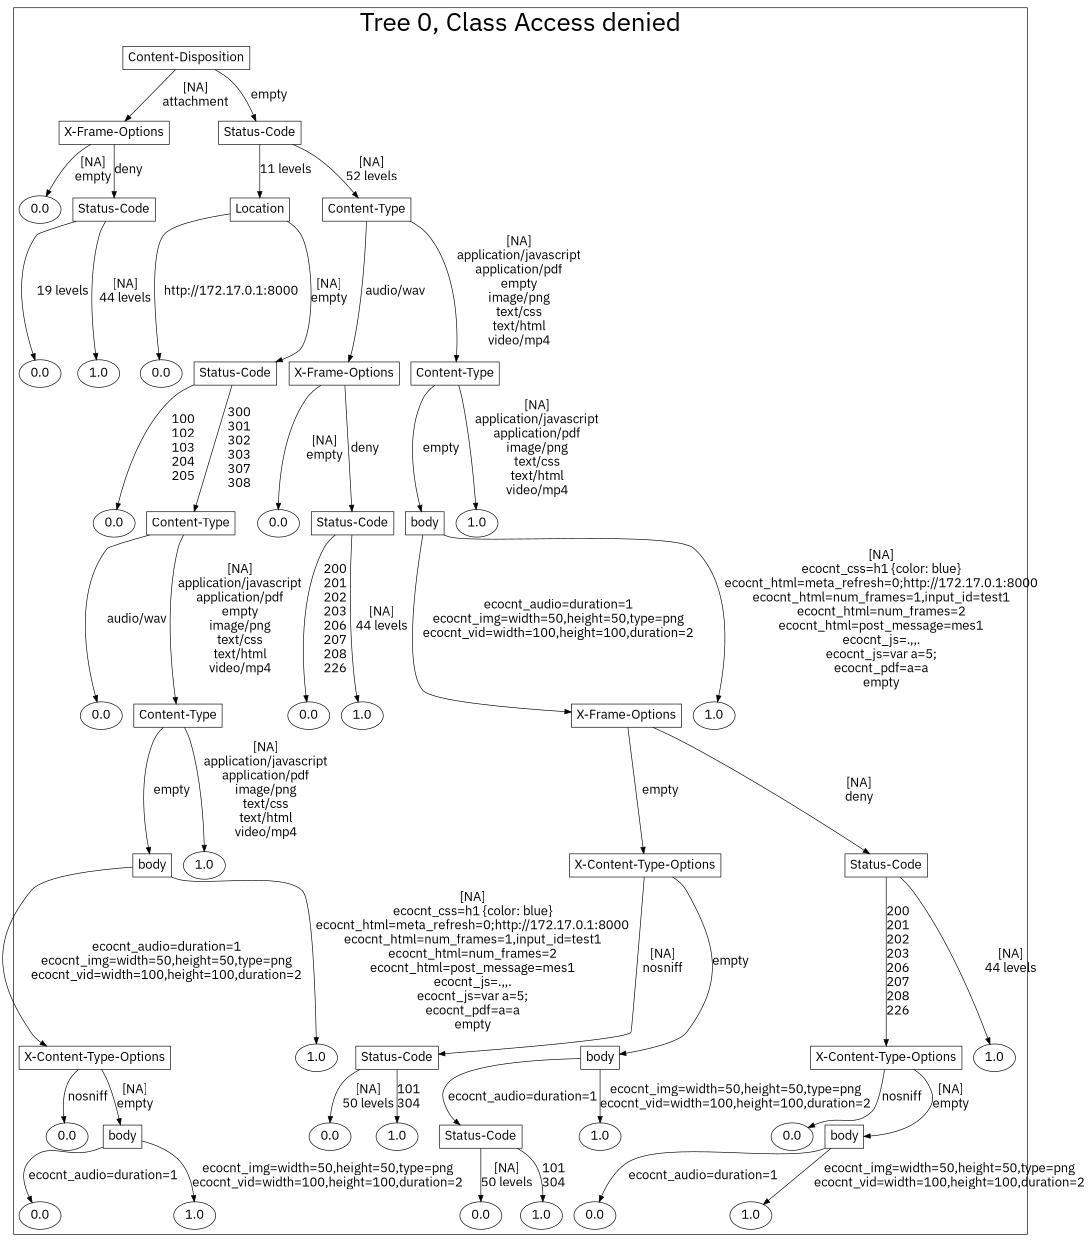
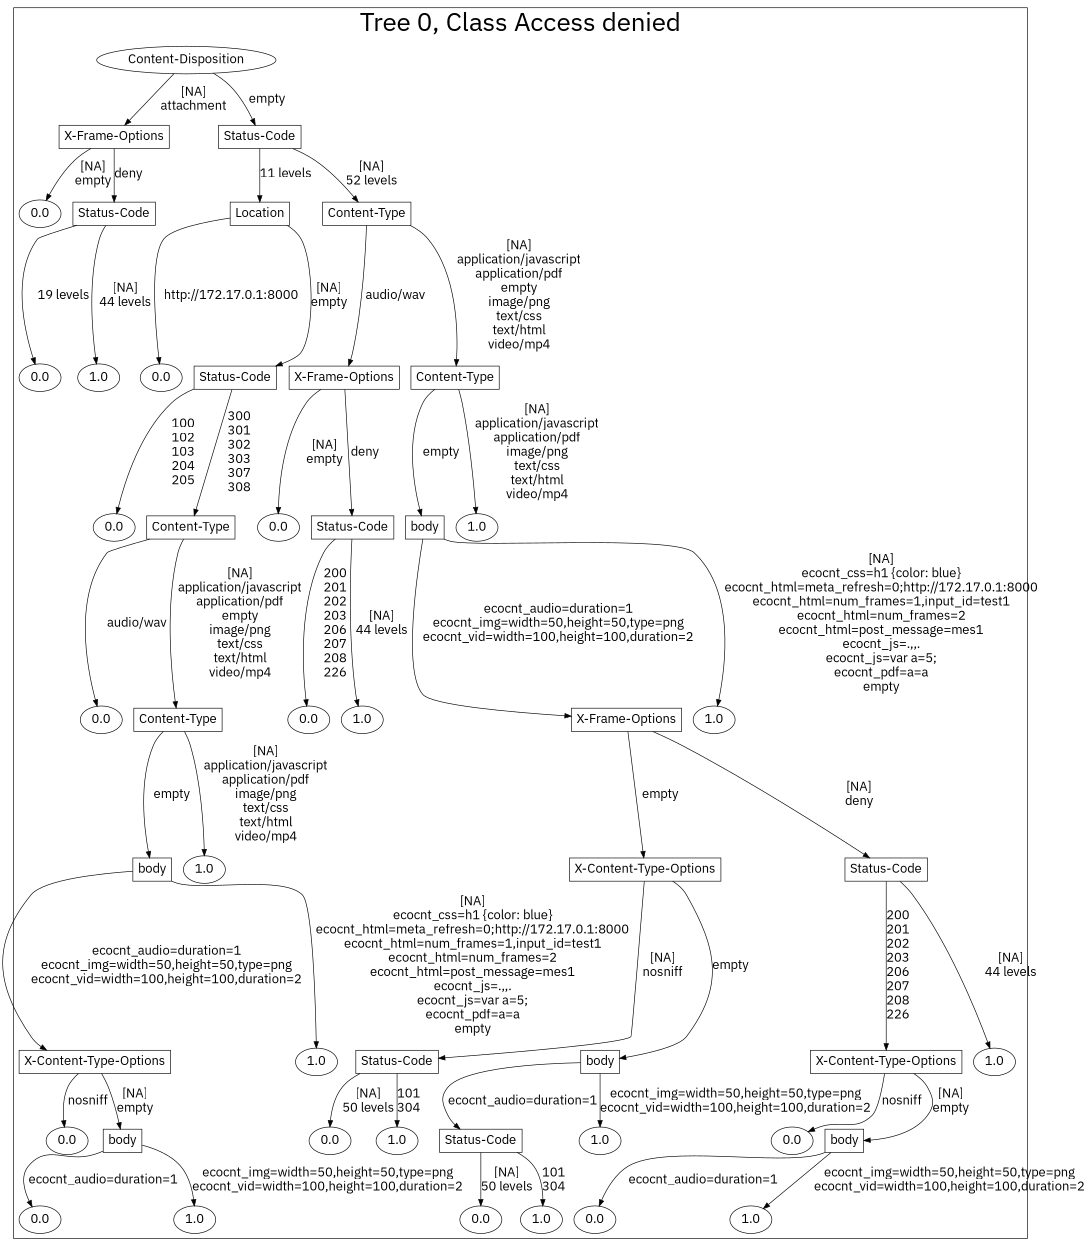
node "Content-Disposition": shape box -> ellipse
